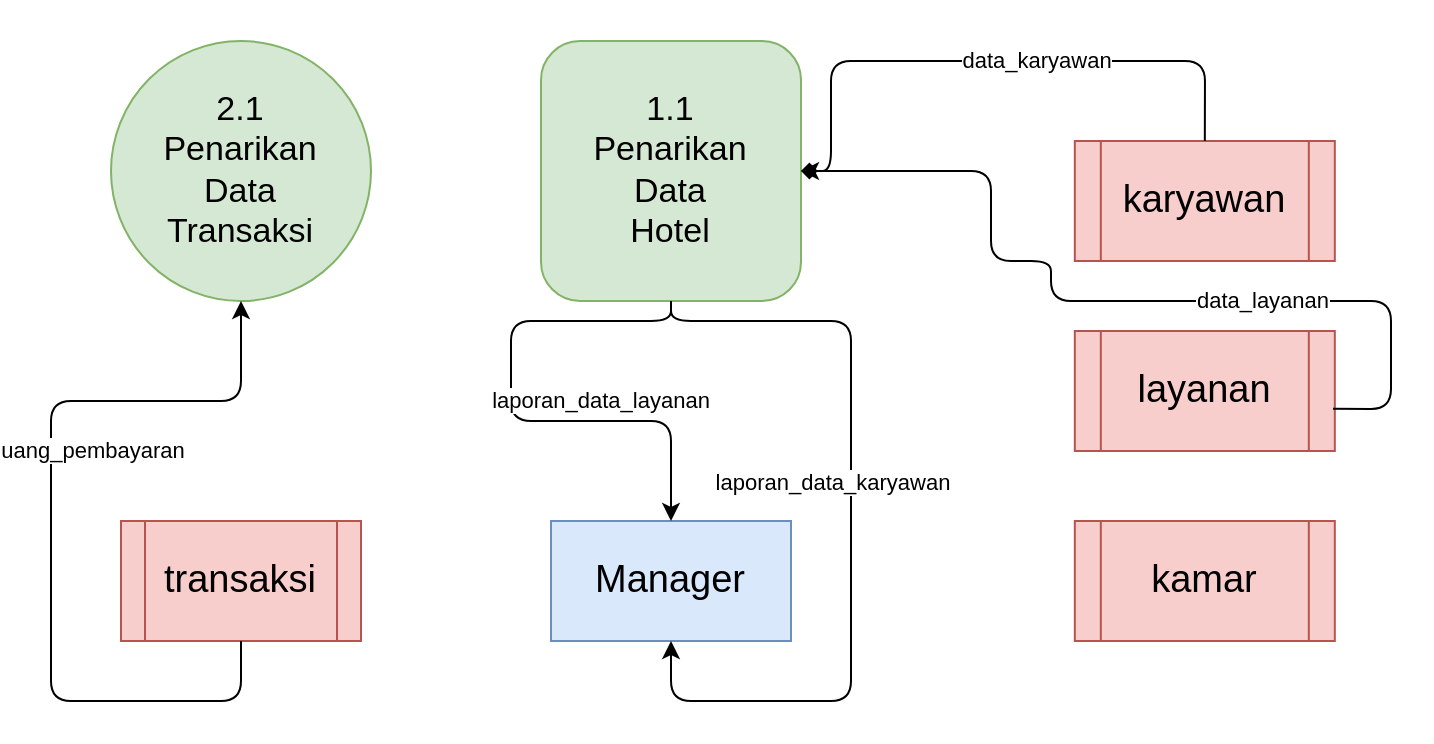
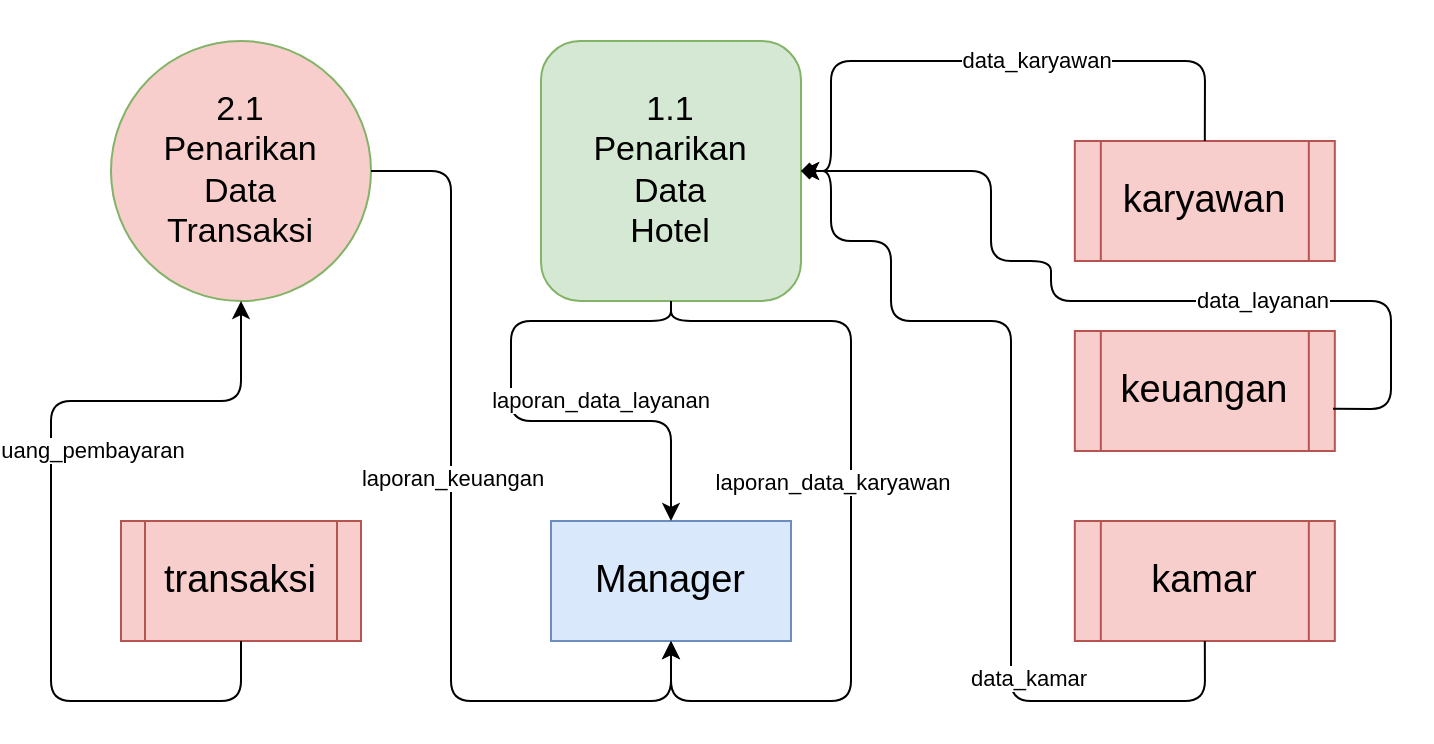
node "2.1 Penarikan Data Transaksi": fillcolor #d5e8d4 -> #f8cecc
node "layanan": label "layanan" -> "keuangan"
edge "kamar" -> "1.1 Penarikan Data Hotel": added, label "data_kamar"
edge "2.1 Penarikan Data Transaksi" -> "Manager": added, label "laporan_keuangan"
